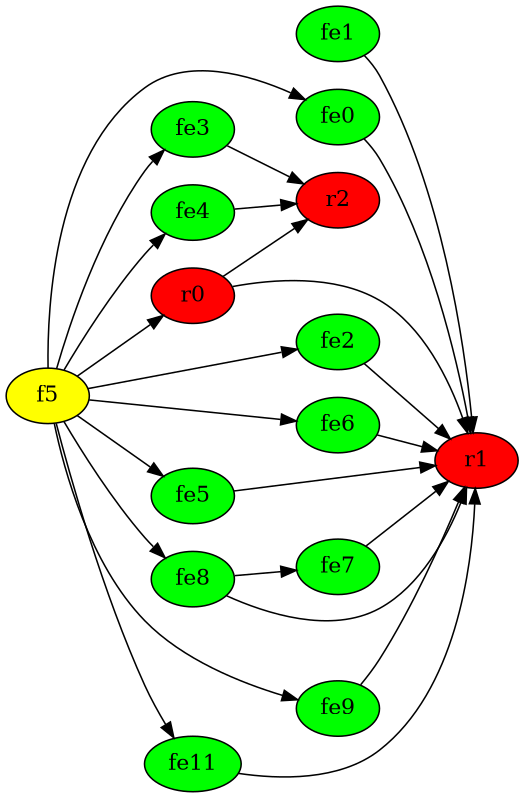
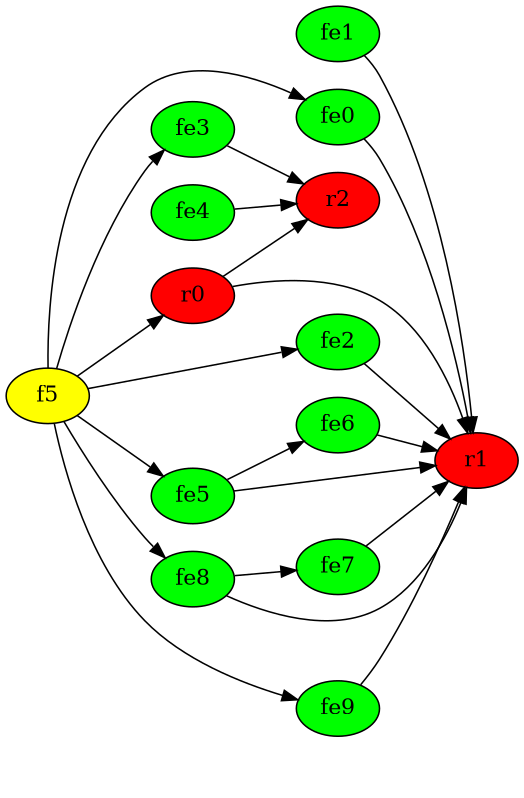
edge "f5" -> "fe4": removed
edge "f5" -> "fe6": now "fe5" -> "fe6"
node "fe11": removed
